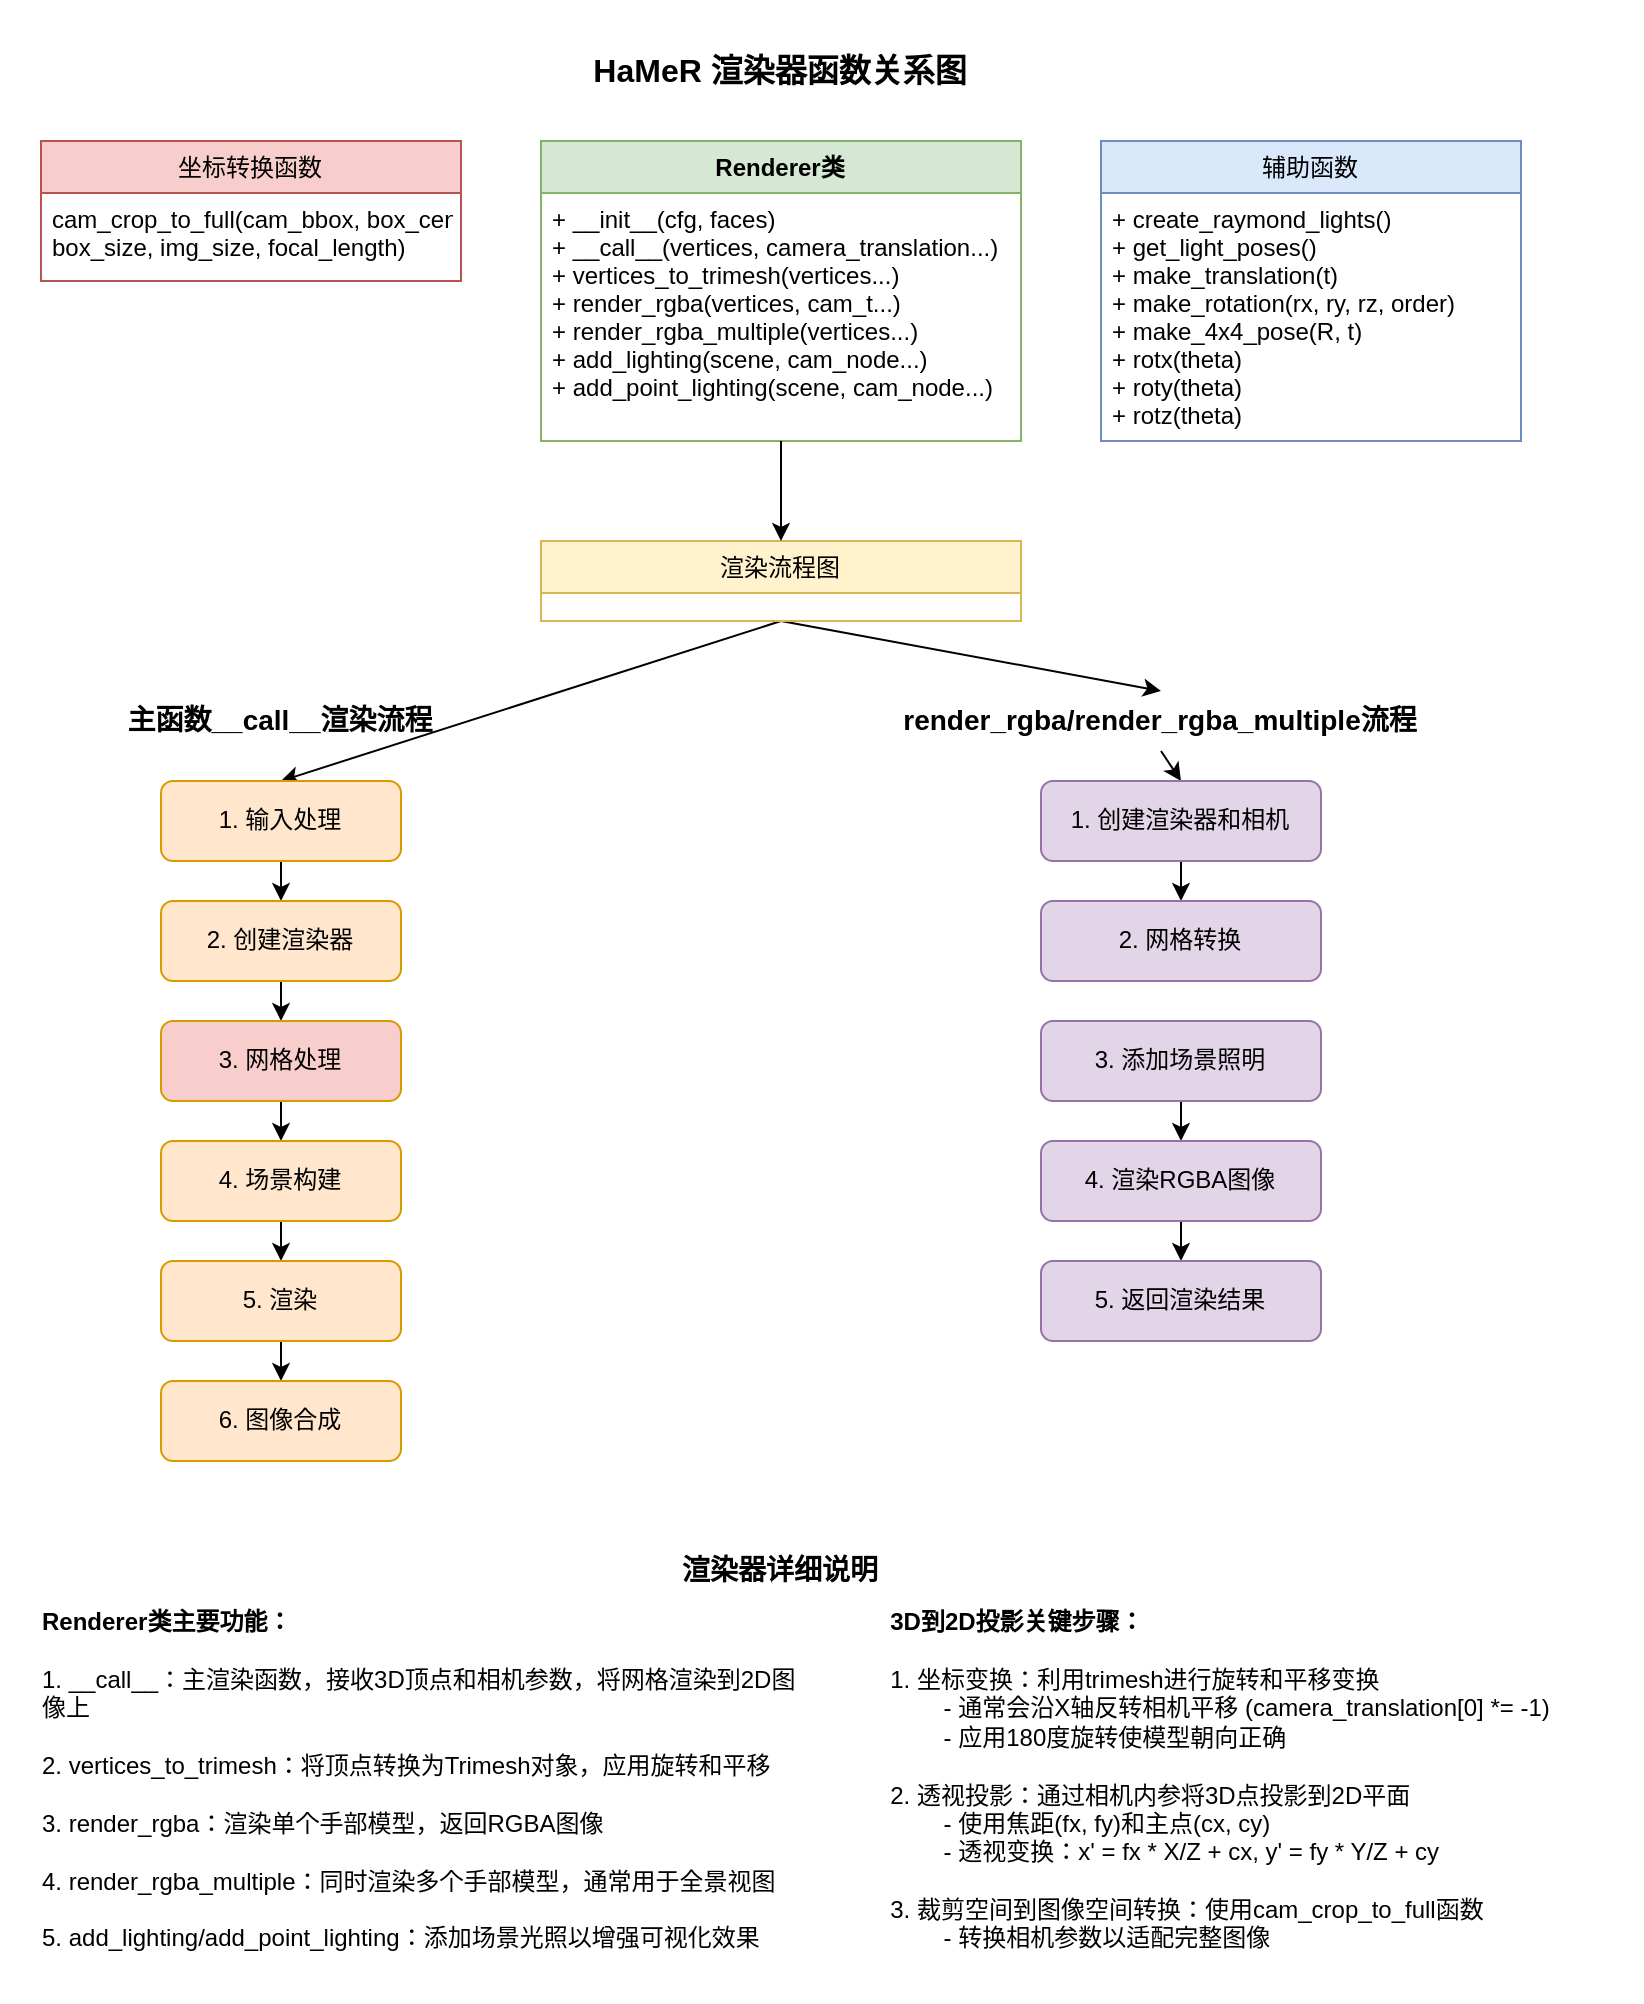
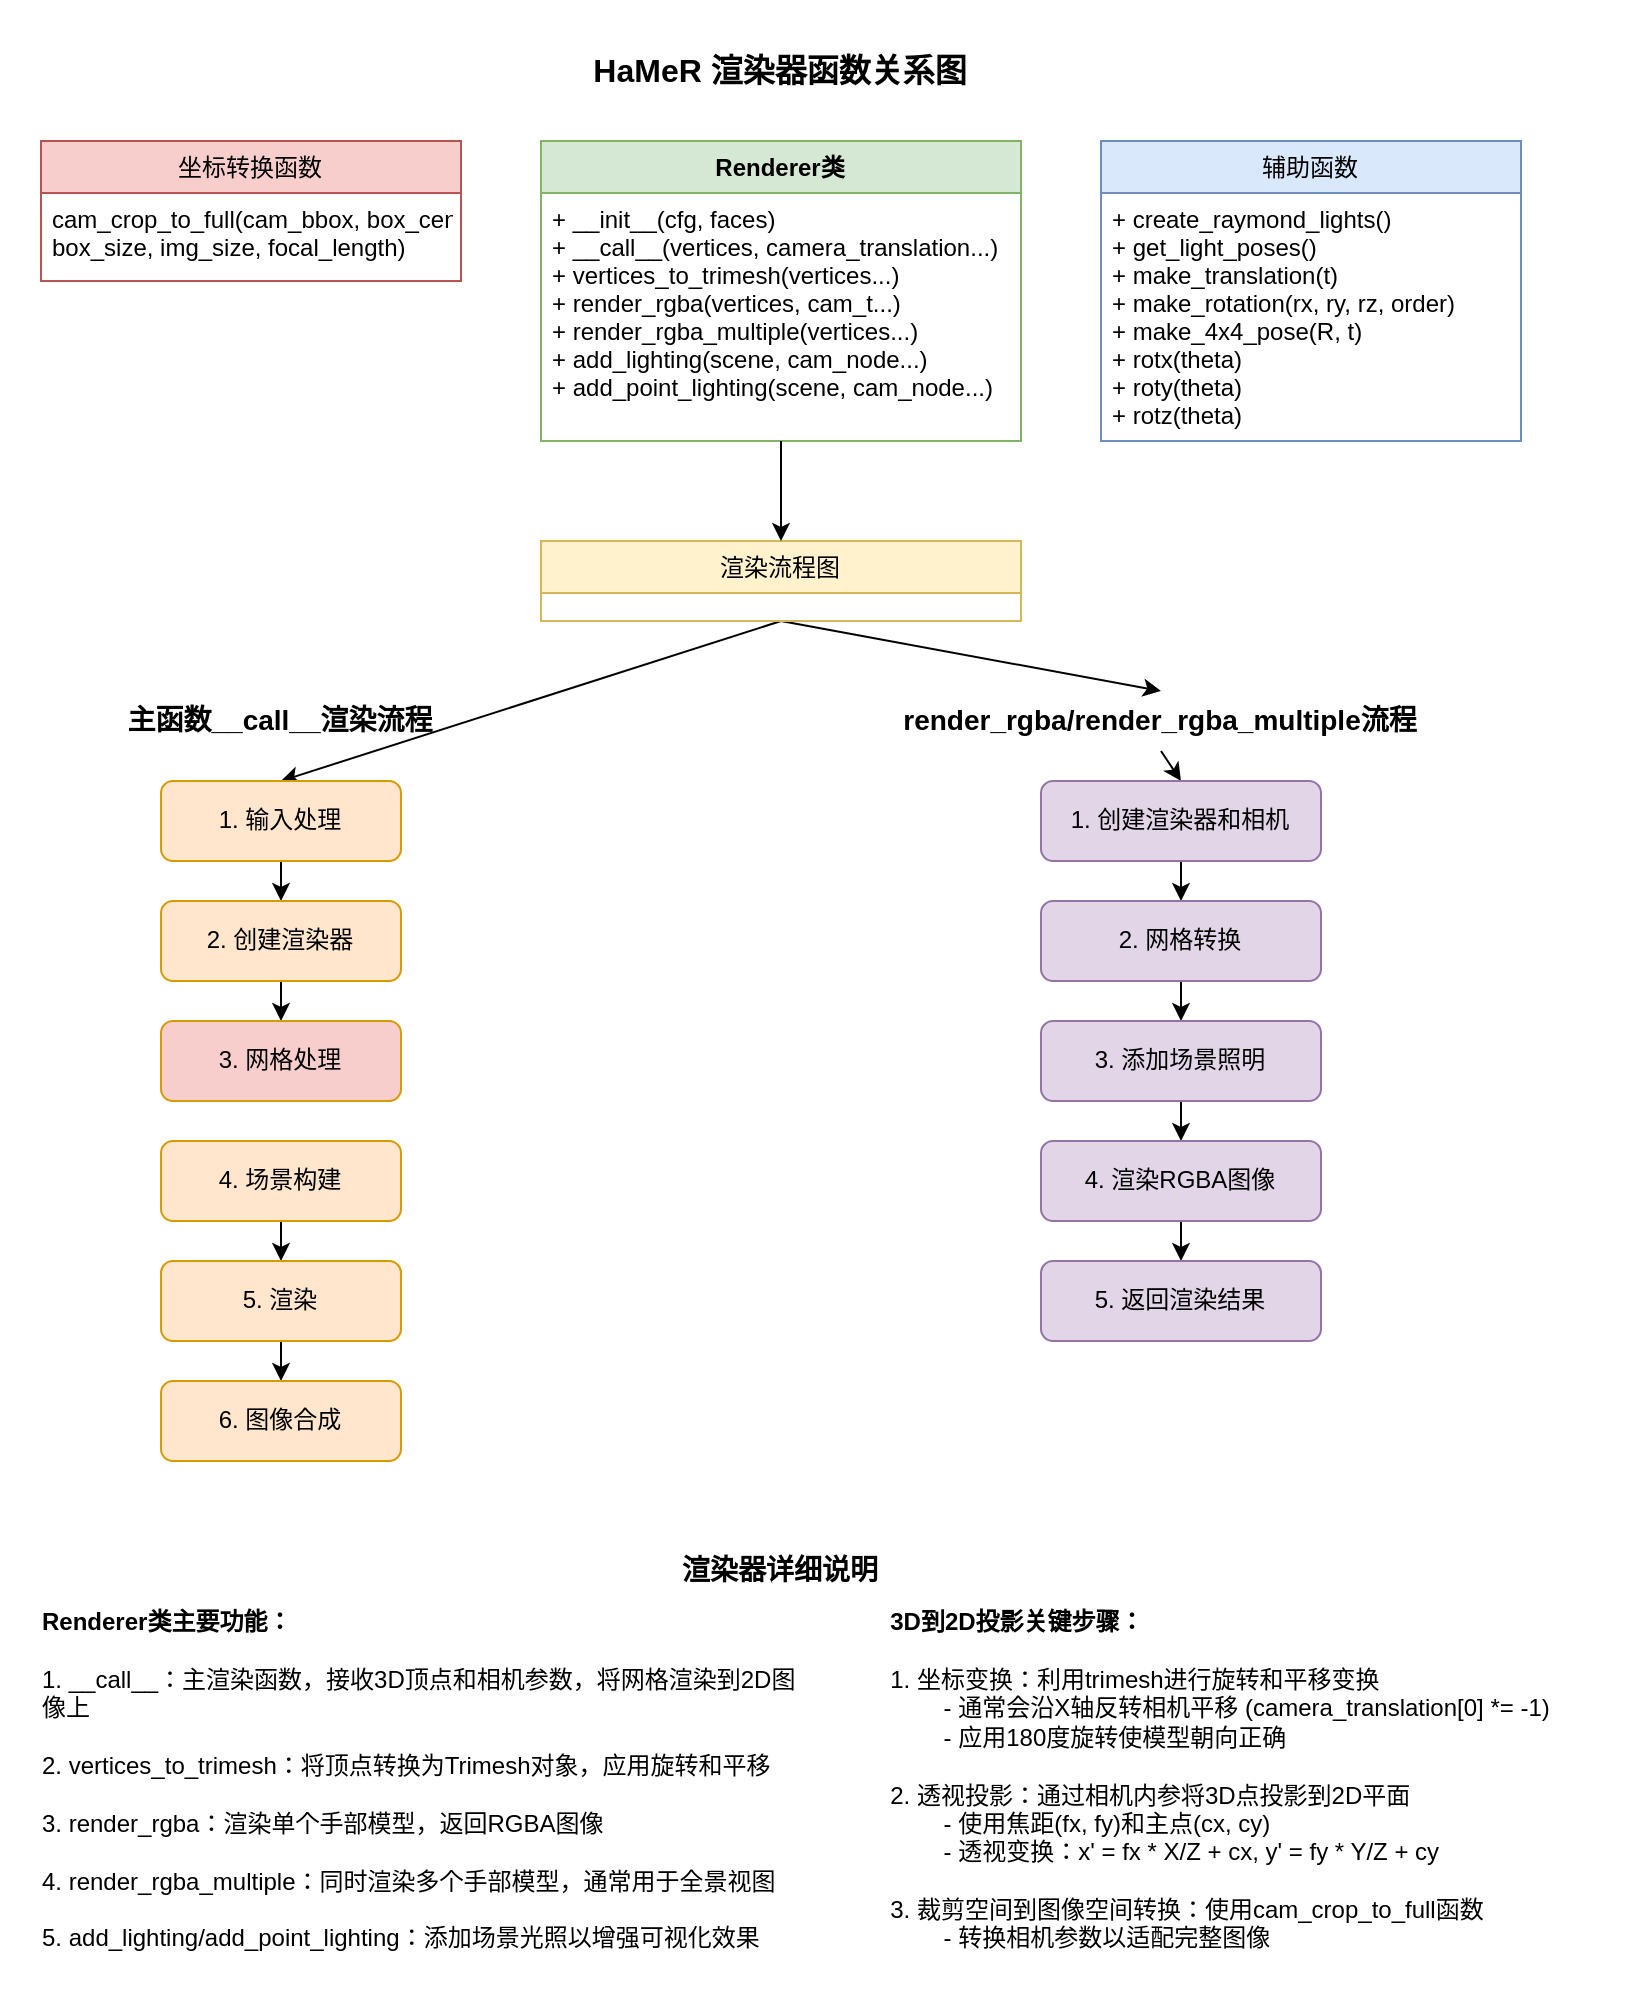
edge "2. 网格转换" -> "3. 添加场景照明": added
edge "3. 网格处理" -> "4. 场景构建": removed
